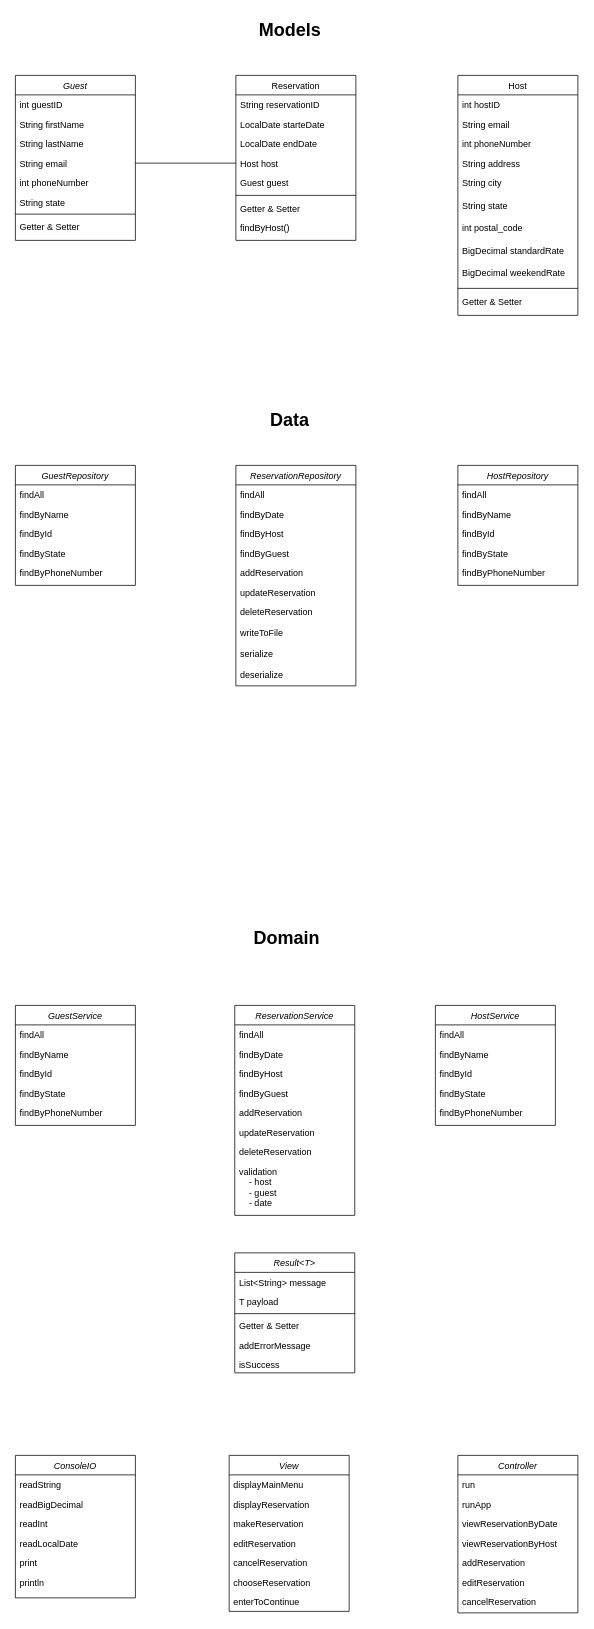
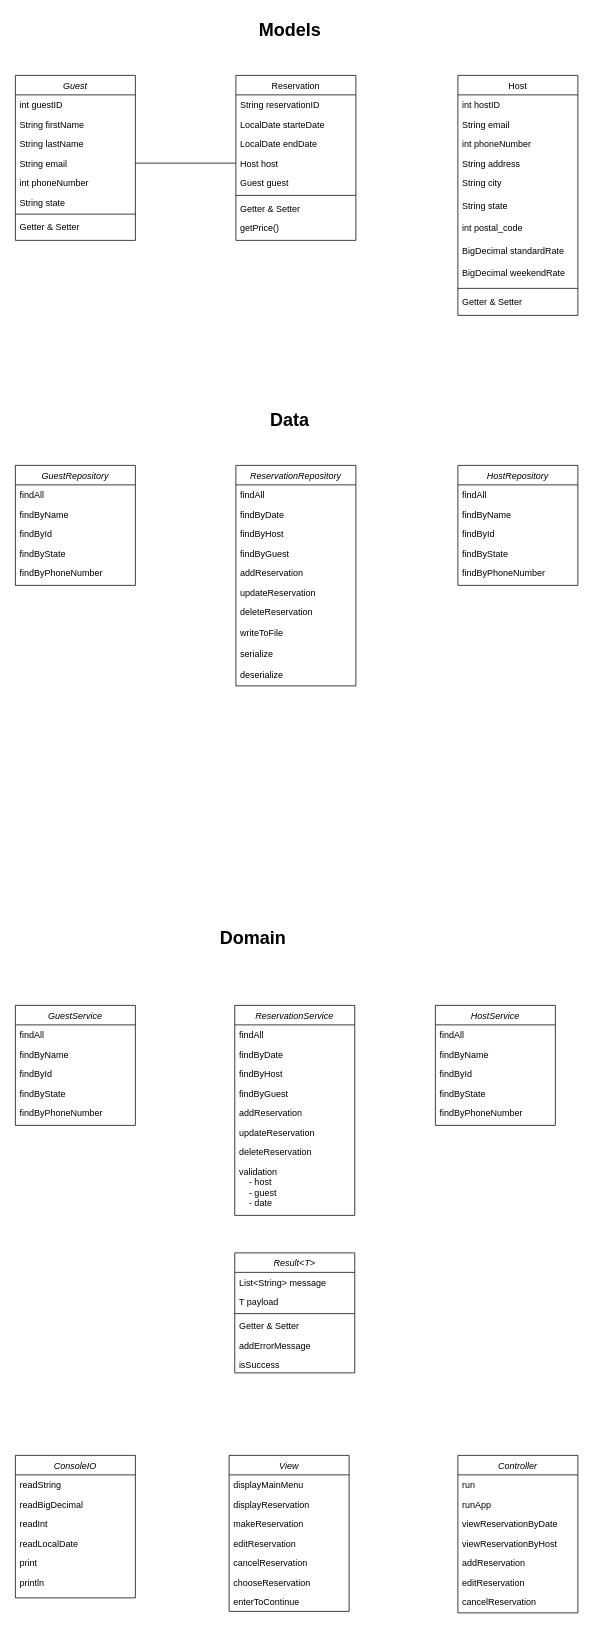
node "findByHost()": label "findByHost()" -> "getPrice()"
node "Domain": moved (289, 942) -> (255, 942)
